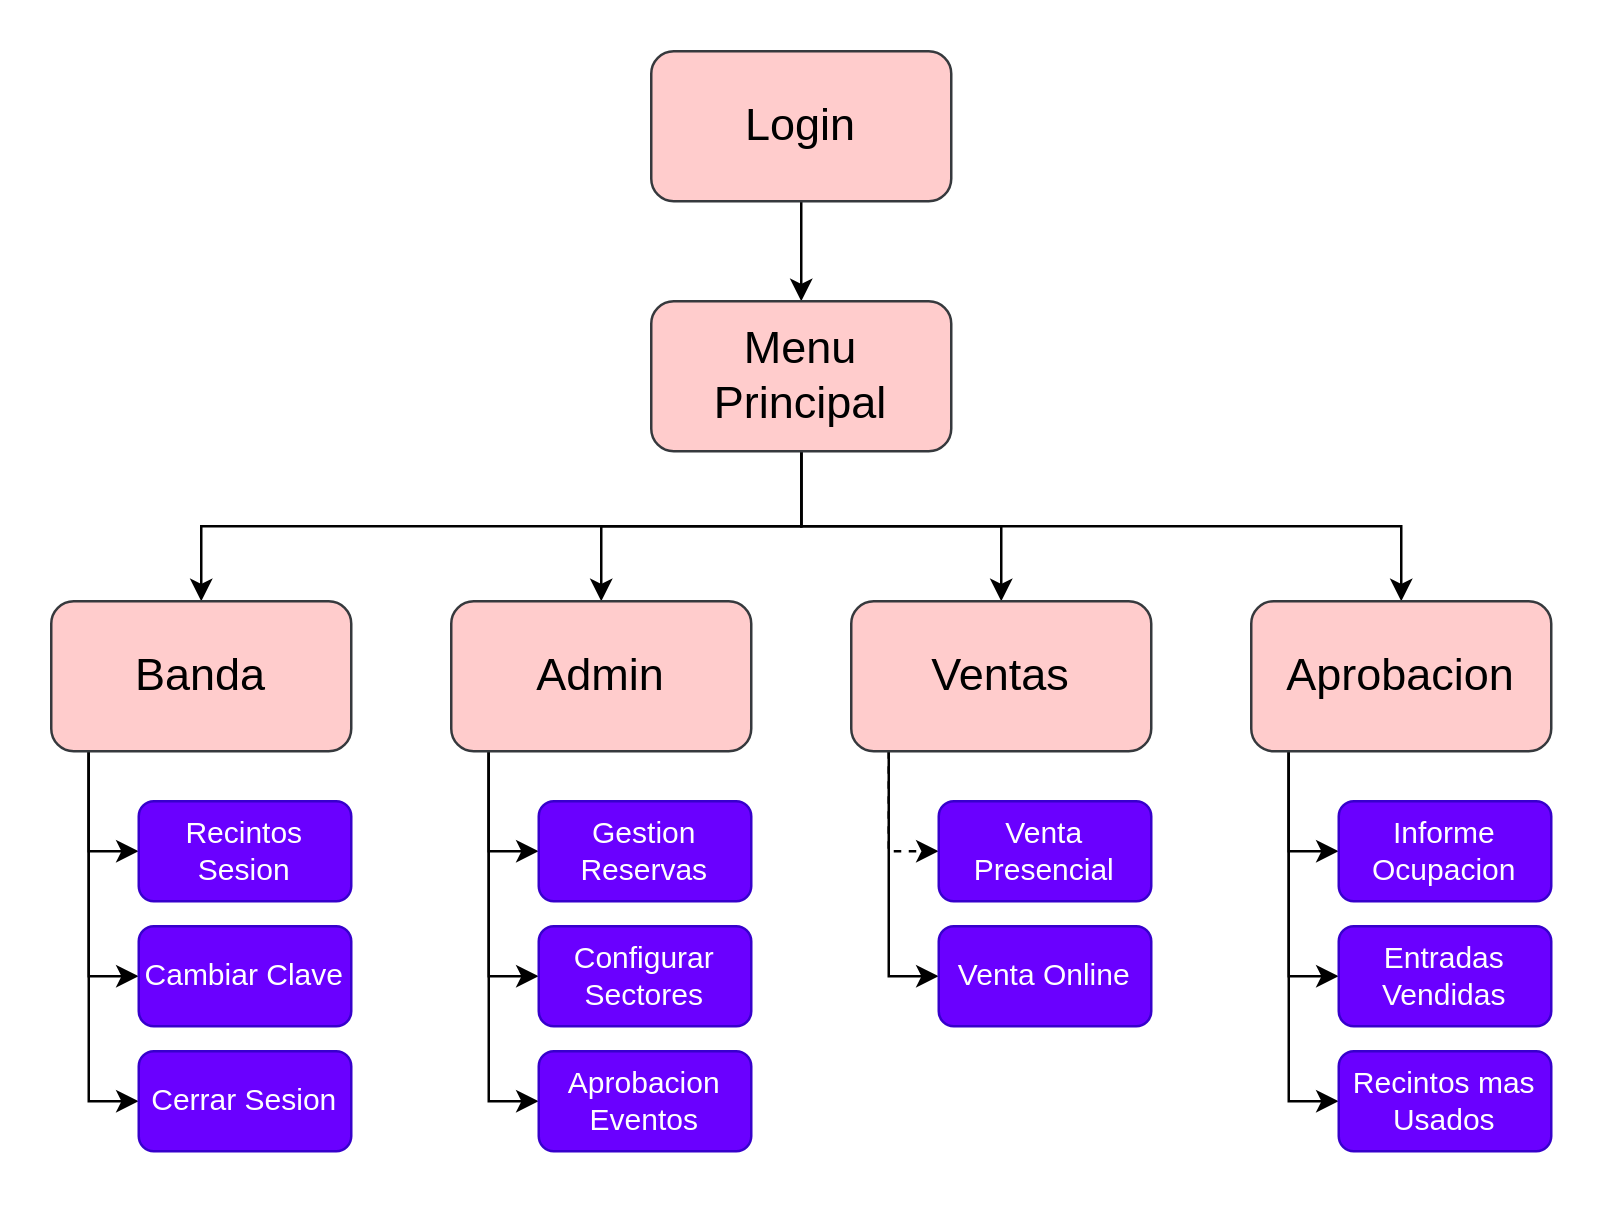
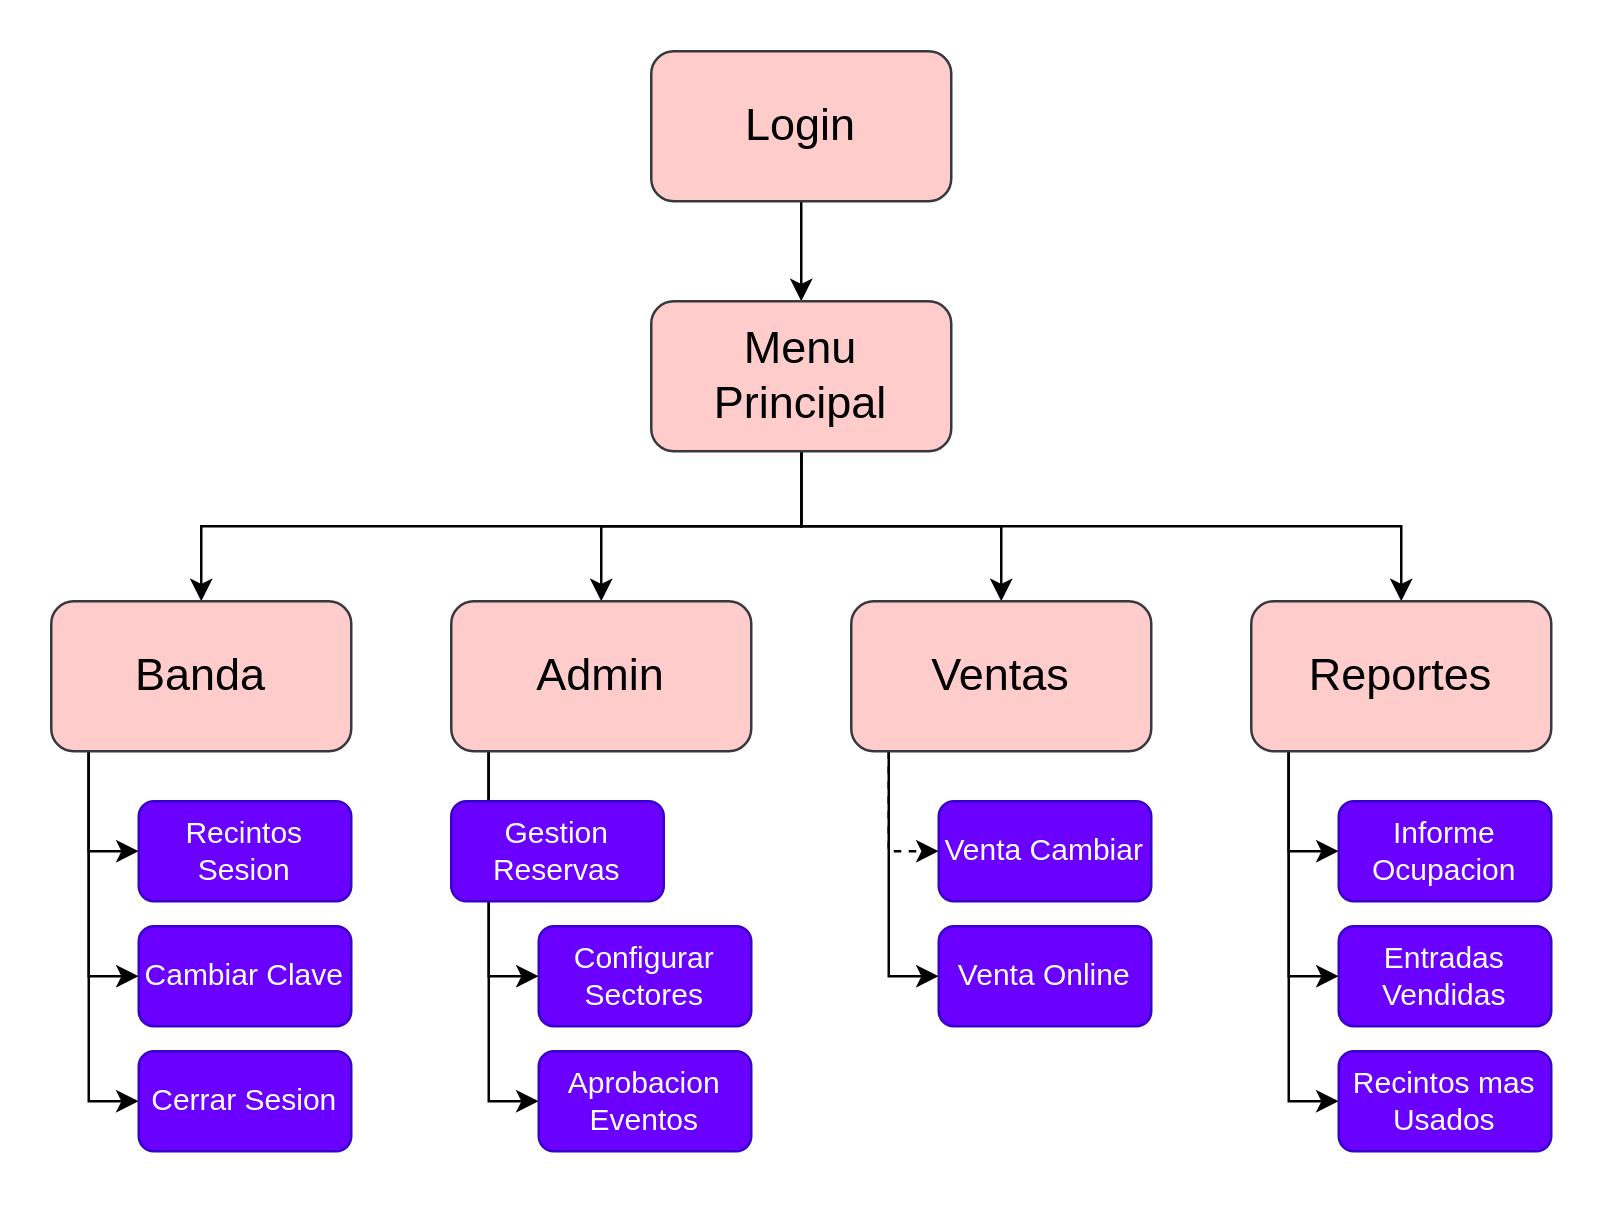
node "Aprobacion": label "Aprobacion" -> "Reportes"
node "Gestion Reservas": moved (645, 851) -> (558, 851)
node "Venta Presencial": label "Venta Presencial" -> "Venta Cambiar"
